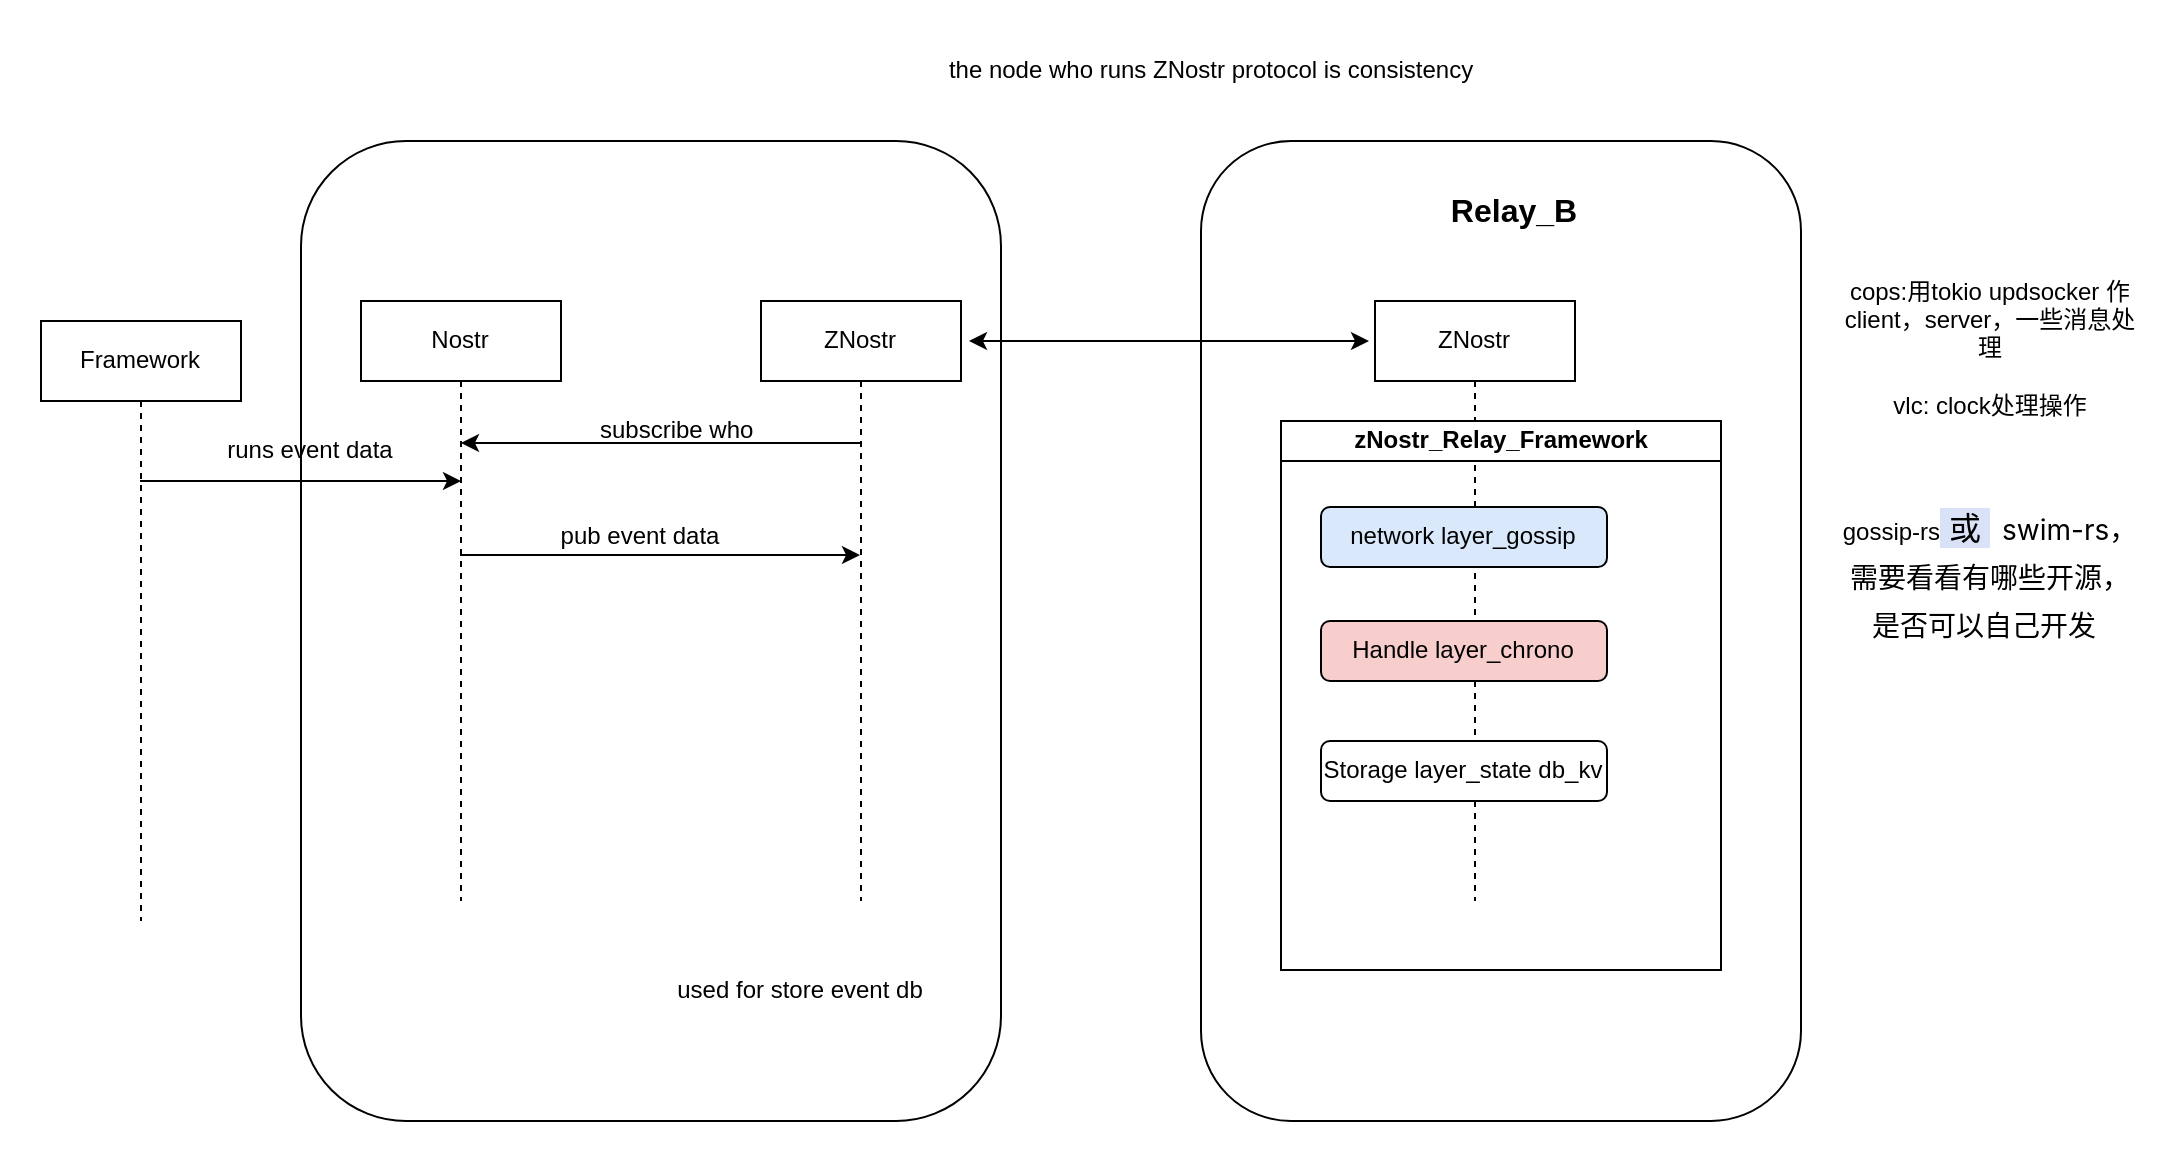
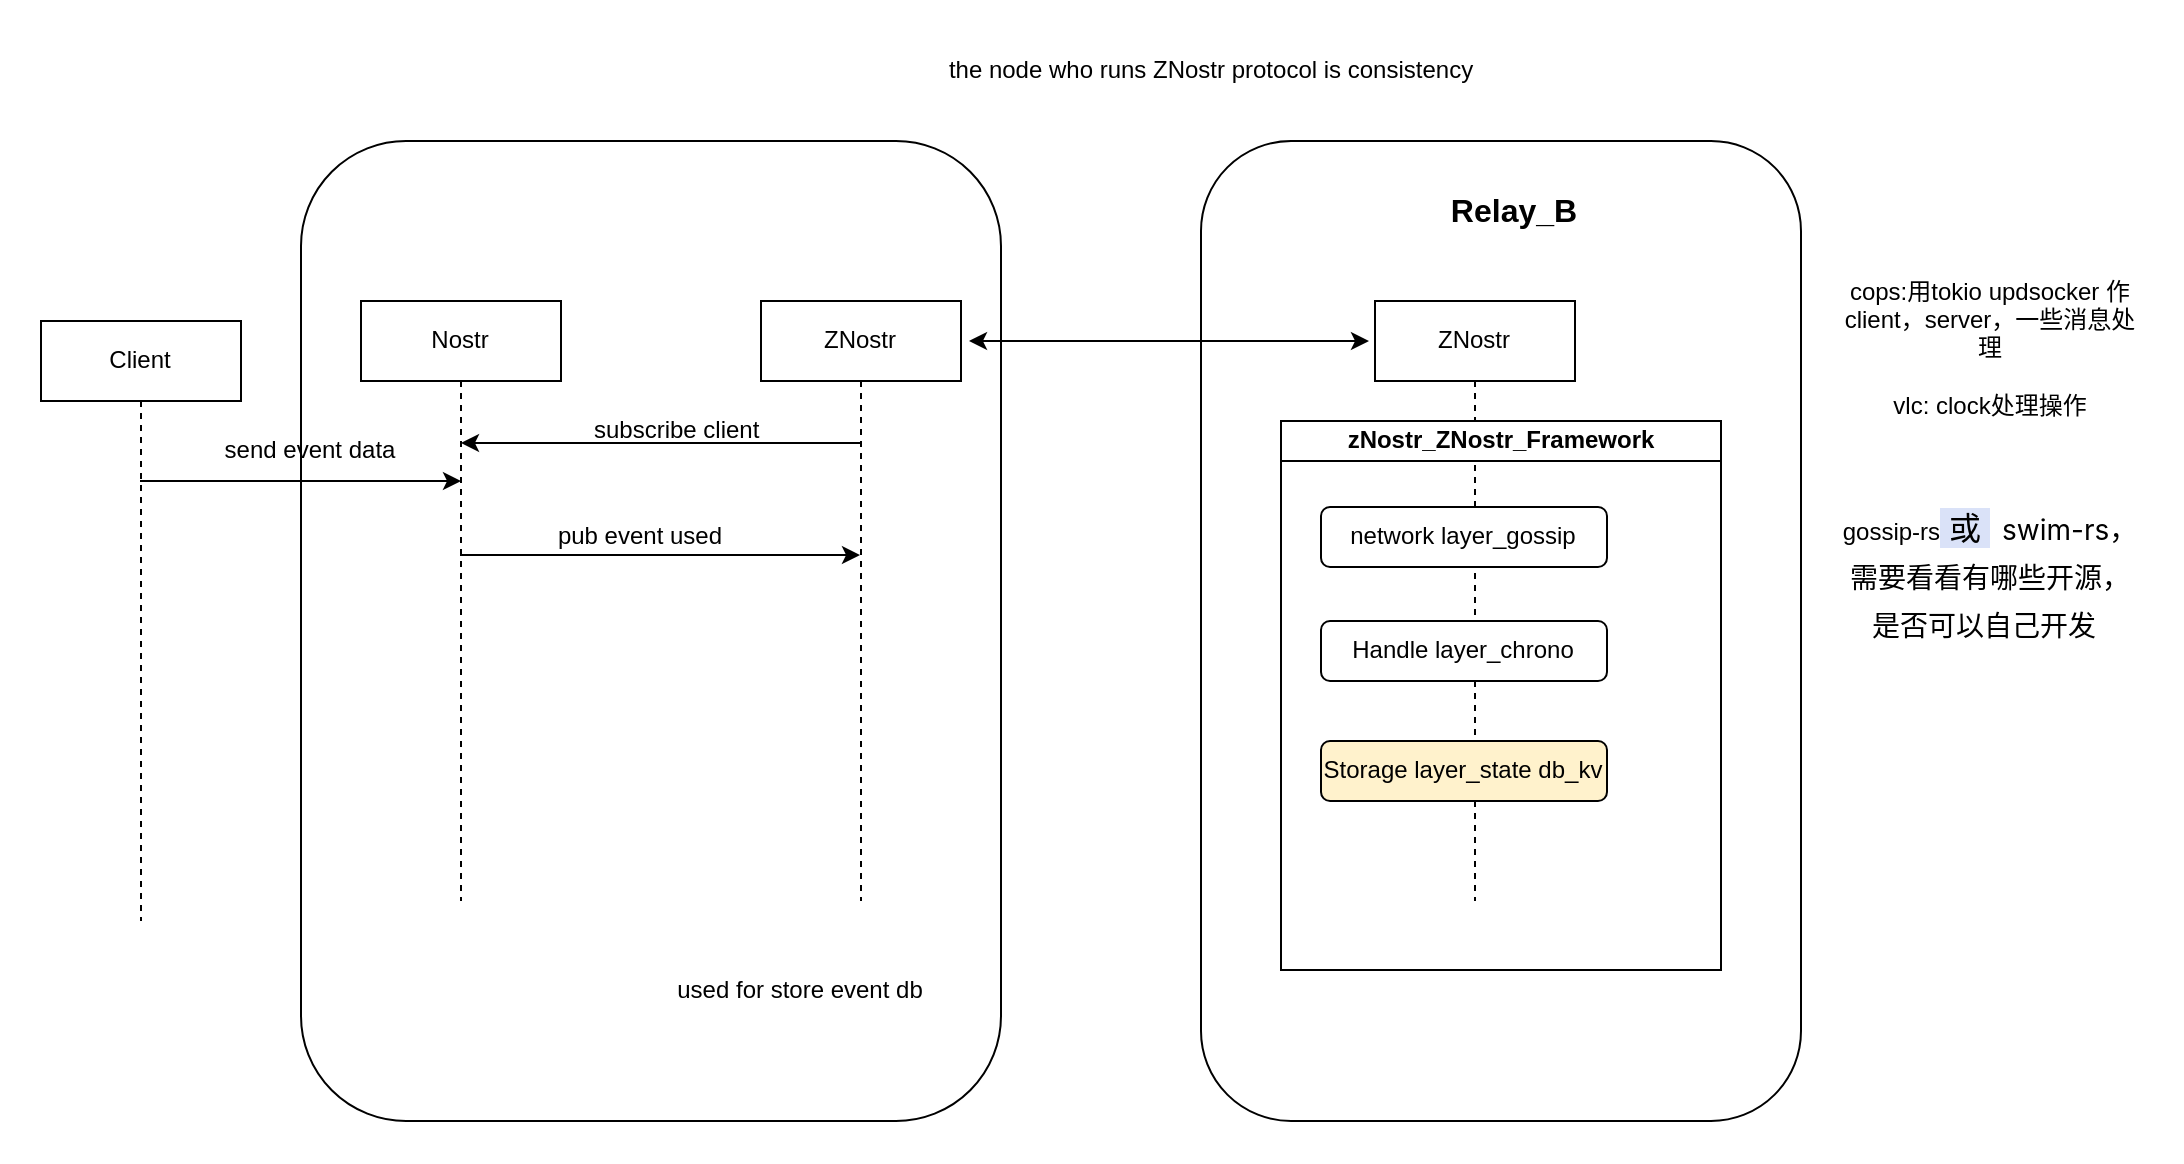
node "Framework": label "Framework" -> "Client"
node "subscribe who": label "subscribe who" -> "subscribe client"
node "zNostr_Relay_Framework": label "zNostr_Relay_Framework" -> "zNostr_ZNostr_Framework"
node "runs event data": label "runs event data" -> "send event data"
node "pub event data": label "pub event data" -> "pub event used"
node "network layer_gossip": fillcolor #dae8fc -> #ffffff
node "Handle layer_chrono": fillcolor #f8cecc -> #ffffff
node "Storage layer_state db_kv": fillcolor #ffffff -> #fff2cc
